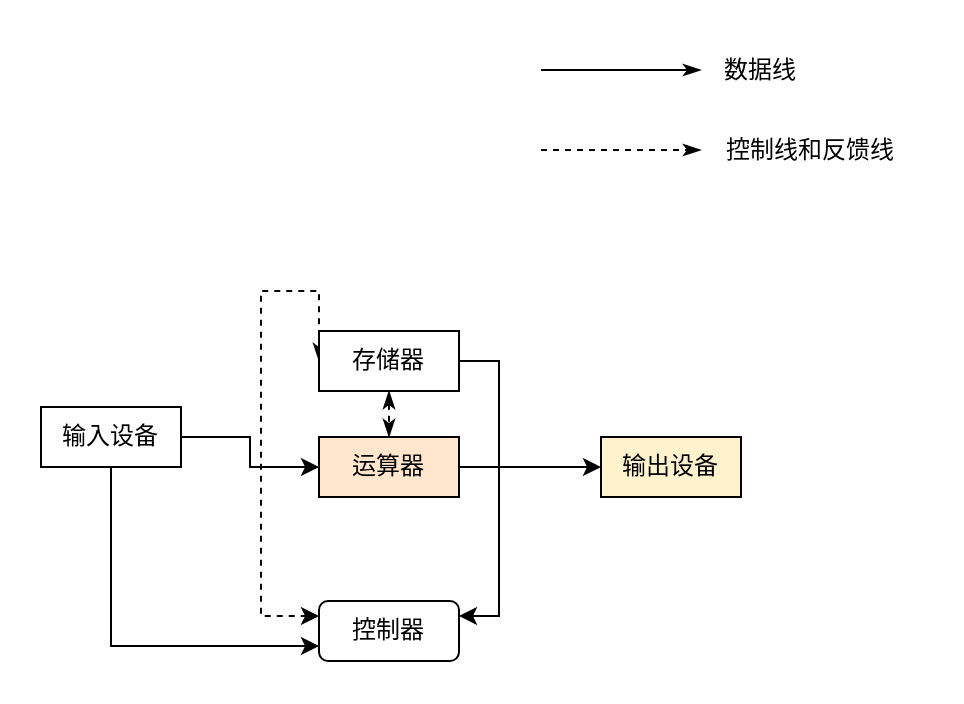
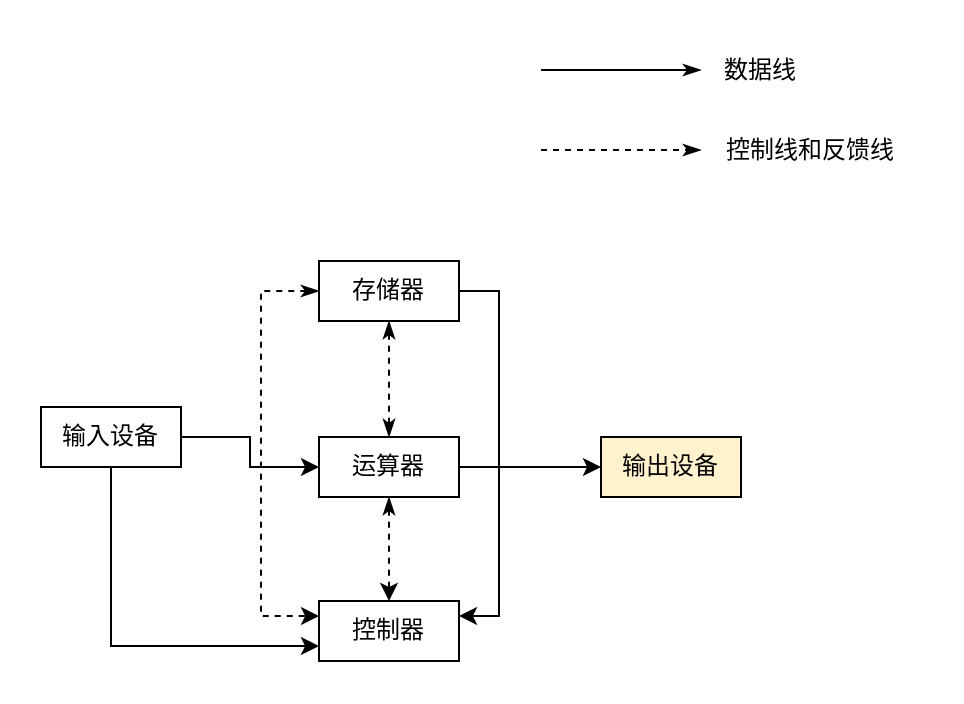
node "存储器": moved (389, 361) -> (389, 291)
node "运算器": fillcolor #ffe6cc -> #ffffff
edge "运算器" -- "控制器": added
node "控制器": shape rounded rectangle -> rectangle
